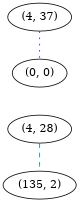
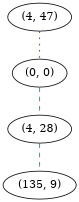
node "(4, 37)": label "(4, 37)" -> "(4, 47)"
edge "(0, 0)" -- "(4, 28)": added
node "(135, 2)": label "(135, 2)" -> "(135, 9)"
